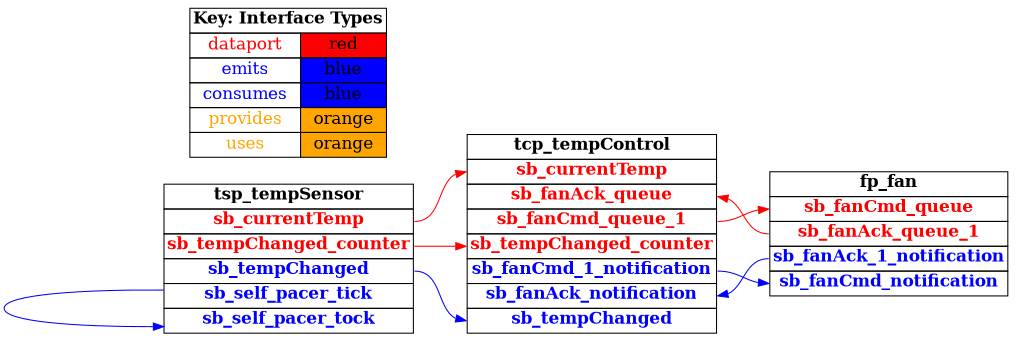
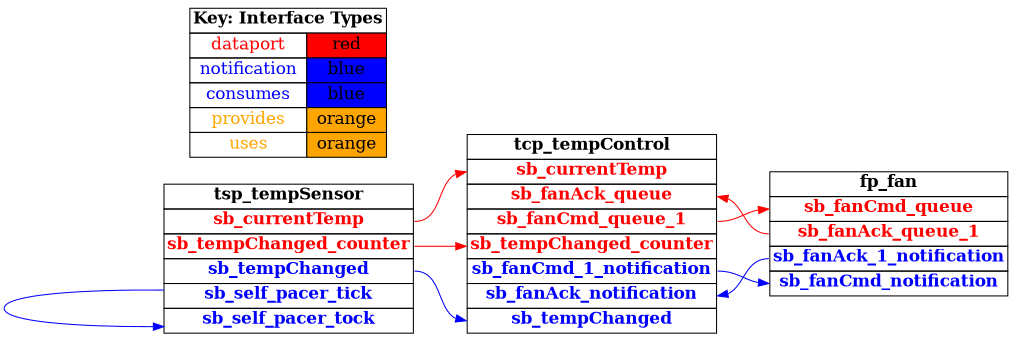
node "Key: Interface Types": text "emits" -> "notification"
